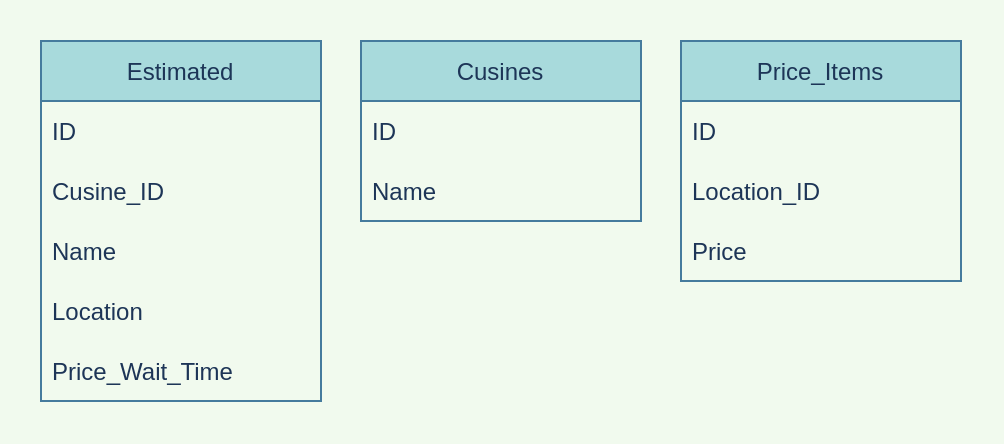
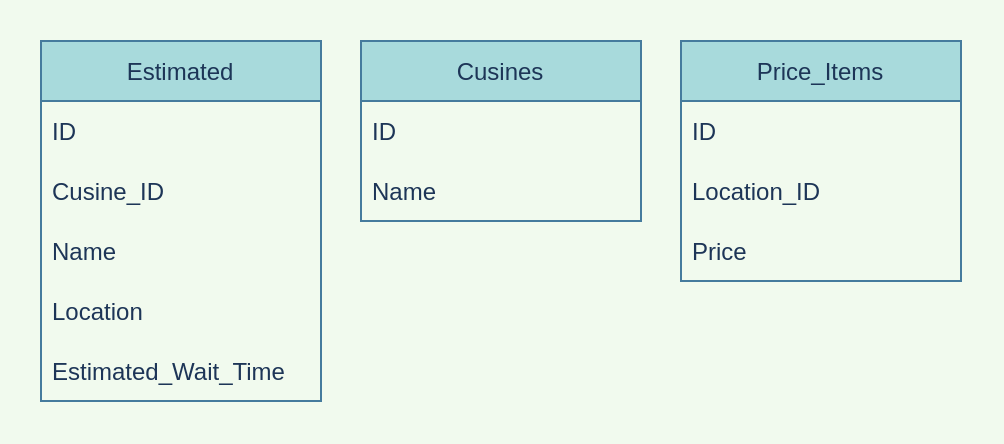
node "Price_Wait_Time": label "Price_Wait_Time" -> "Estimated_Wait_Time"
